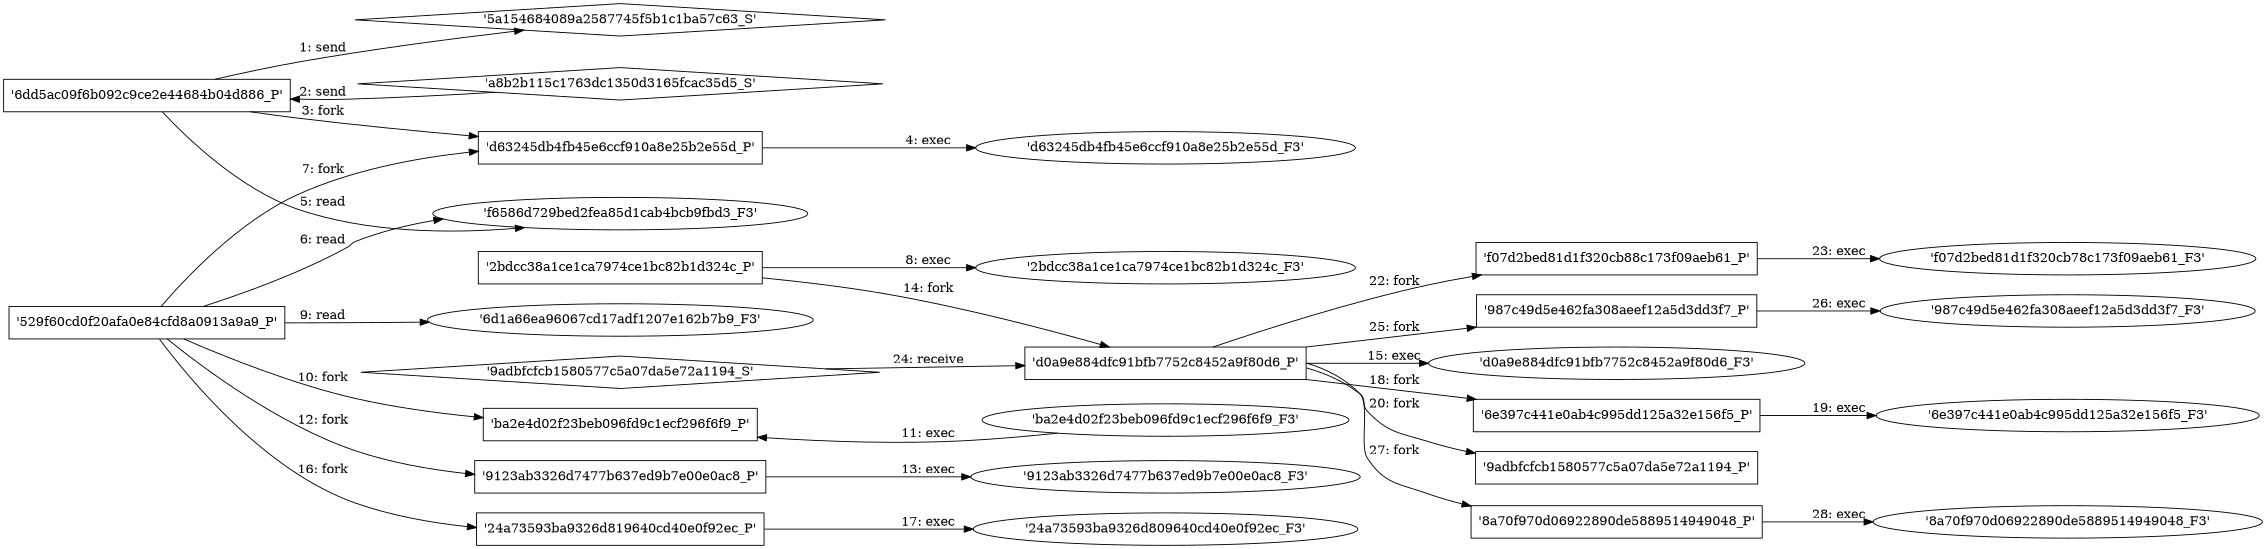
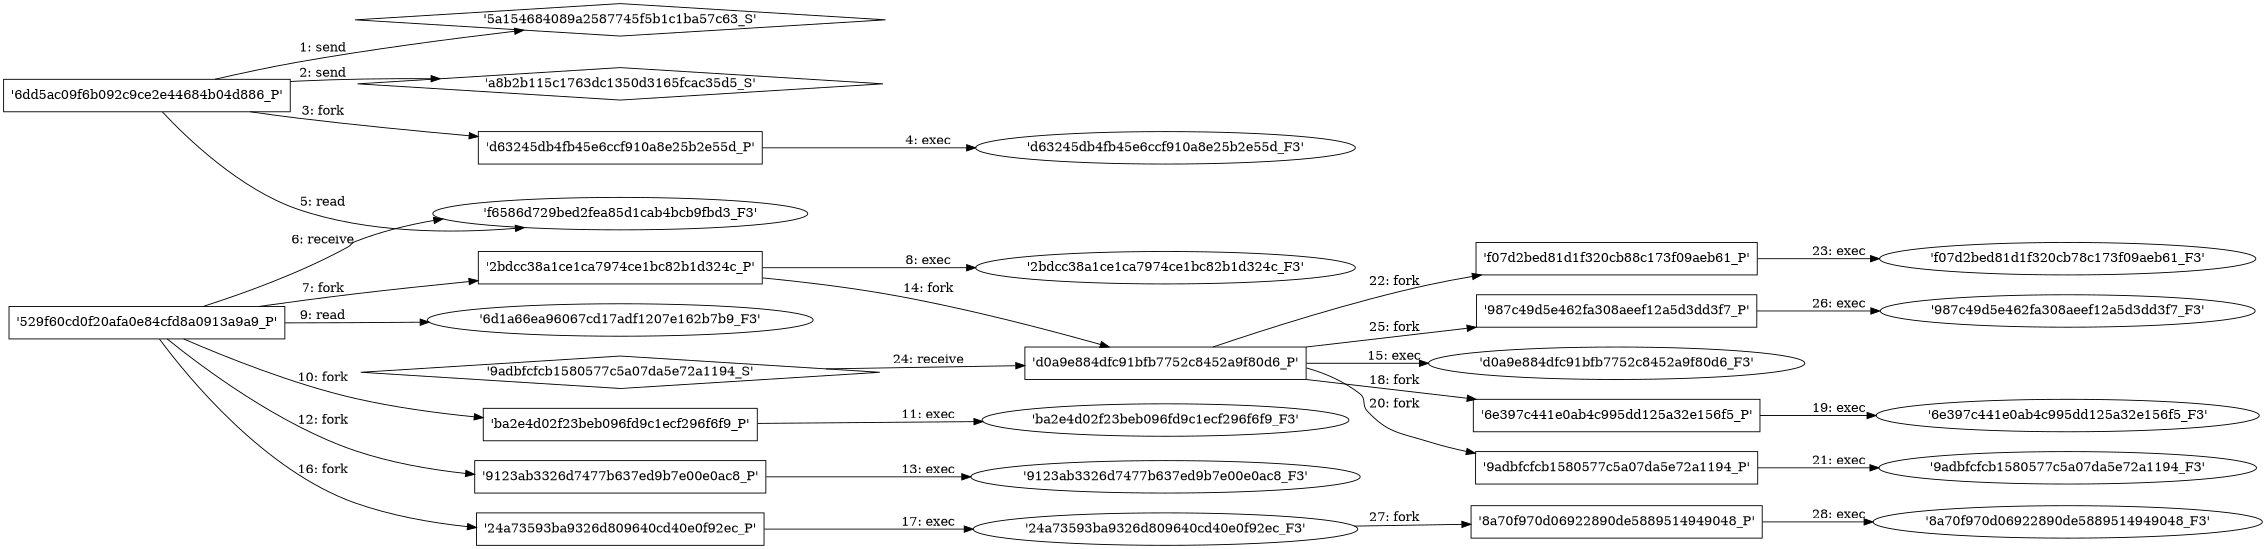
edge "'a8b2b115c1763dc1350d3165fcac35d5_S'" -> "'6dd5ac09f6b092c9ce2e44684b04d886_P'": reversed
edge "'529f60cd0f20afa0e84cfd8a0913a9a9_P'" -> "'d63245db4fb45e6ccf910a8e25b2e55d_P'": now "'529f60cd0f20afa0e84cfd8a0913a9a9_P'" -> "'2bdcc38a1ce1ca7974ce1bc82b1d324c_P'"
edge "'529f60cd0f20afa0e84cfd8a0913a9a9_P'" -> "'f6586d729bed2fea85d1cab4bcb9fbd3_F3'": label "6: read" -> "6: receive"
edge "'ba2e4d02f23beb096fd9c1ecf296f6f9_F3'" -> "'ba2e4d02f23beb096fd9c1ecf296f6f9_P'": reversed
edge "'d0a9e884dfc91bfb7752c8452a9f80d6_P'" -> "'8a70f970d06922890de5889514949048_P'": now "'24a73593ba9326d809640cd40e0f92ec_F3'" -> "'8a70f970d06922890de5889514949048_P'"
node "'9adbfcfcb1580577c5a07da5e72a1194_F3'": added
node "'24a73593ba9326d819640cd40e0f92ec_P'": label "'24a73593ba9326d819640cd40e0f92ec_P'" -> "'24a73593ba9326d809640cd40e0f92ec_P'"
